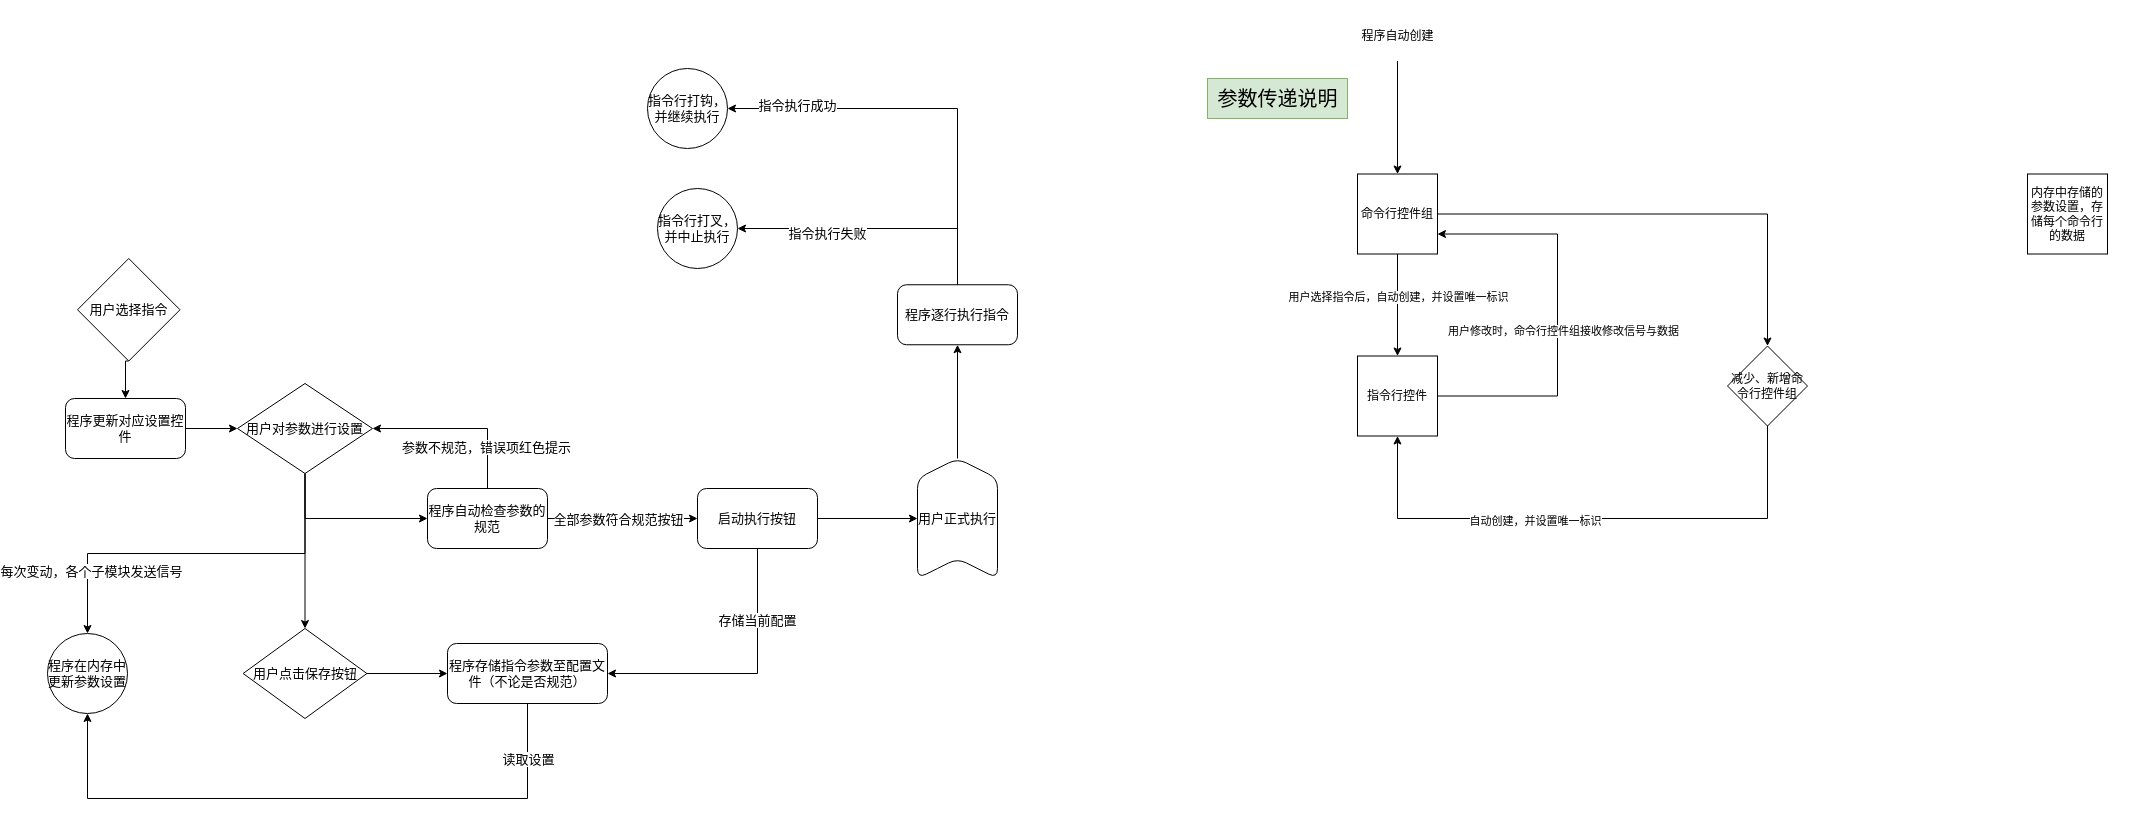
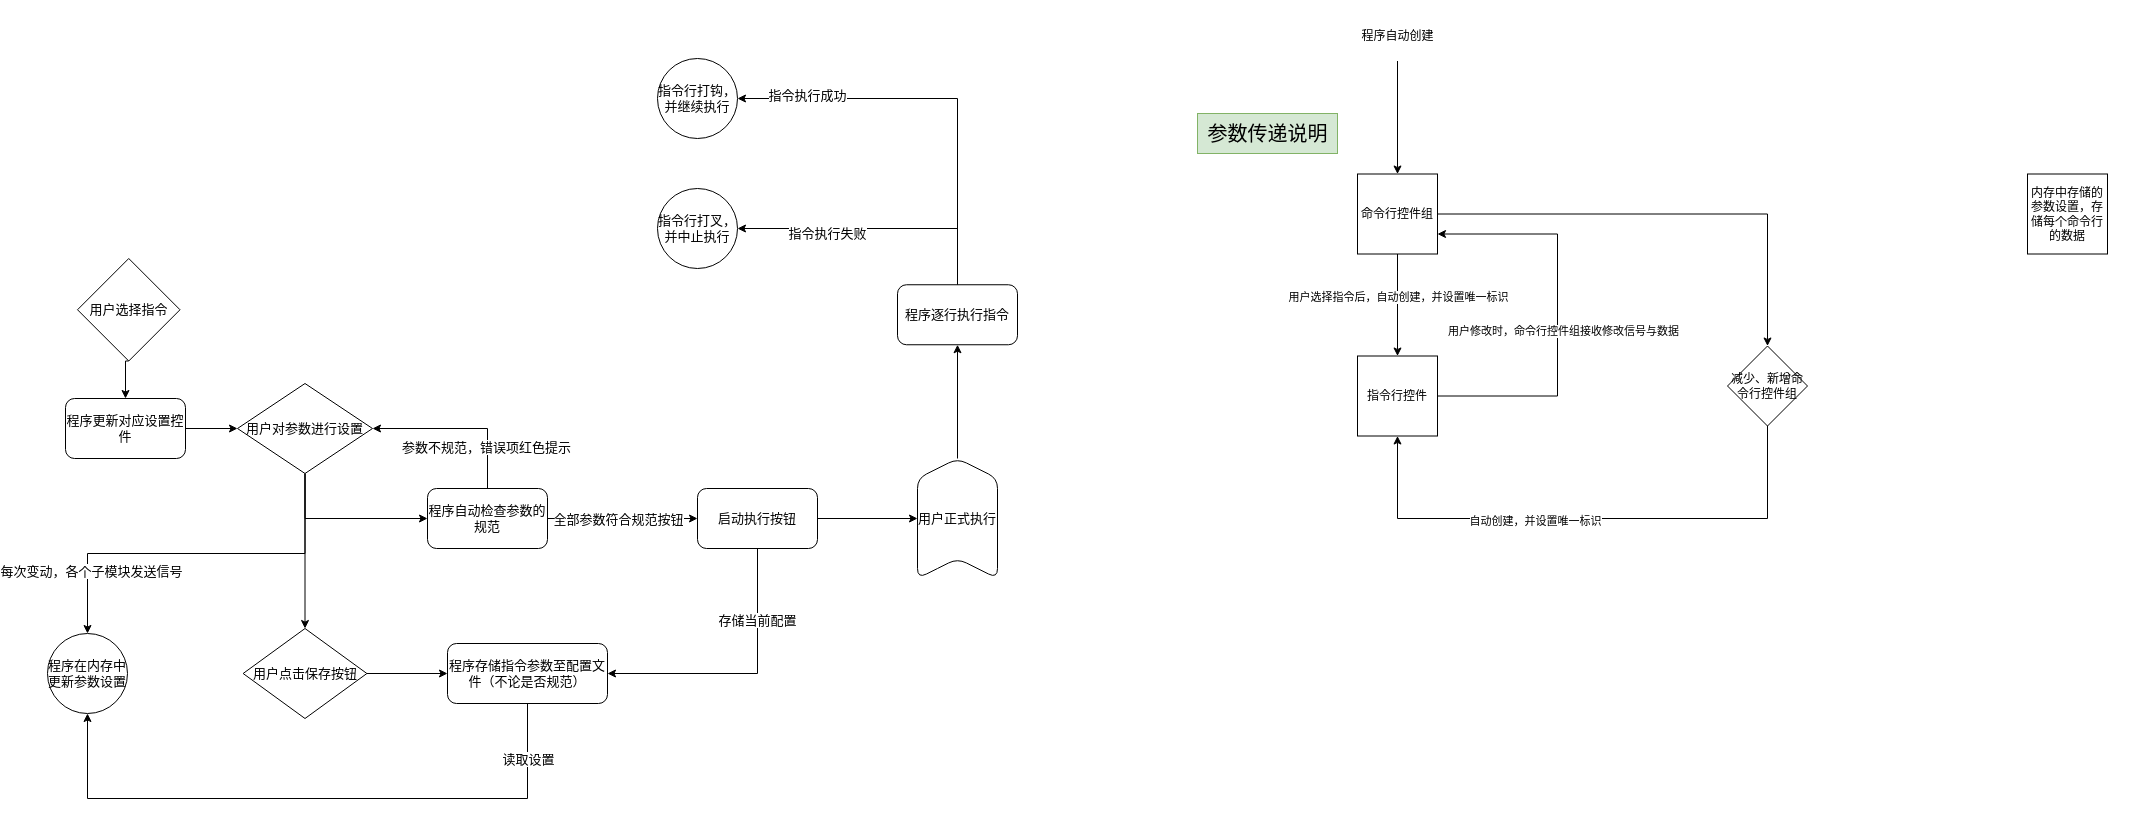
node "参数传递说明": moved (1278, 99) -> (1268, 134)
node "指令行打钩，并继续执行": moved (688, 109) -> (698, 99)
